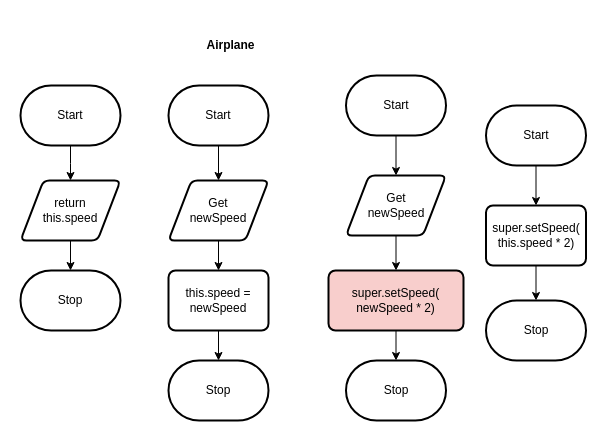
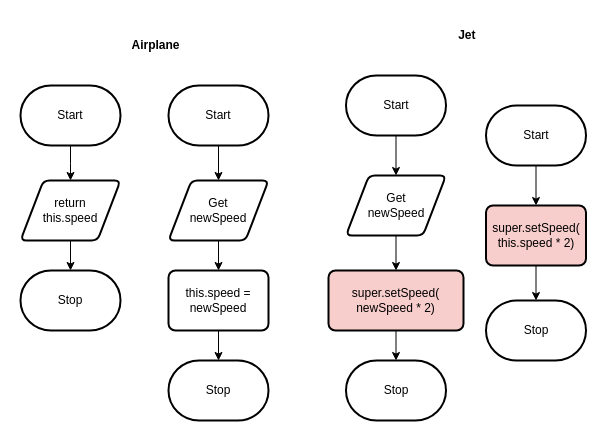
node "Jet": added
node "Airplane": moved (231, 46) -> (156, 46)
node "super.setSpeed( this.speed * 2)": fillcolor #ffffff -> #f8cecc
